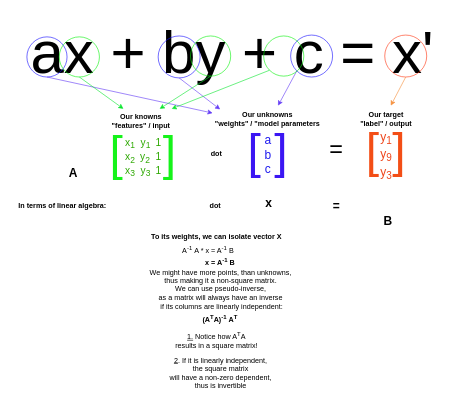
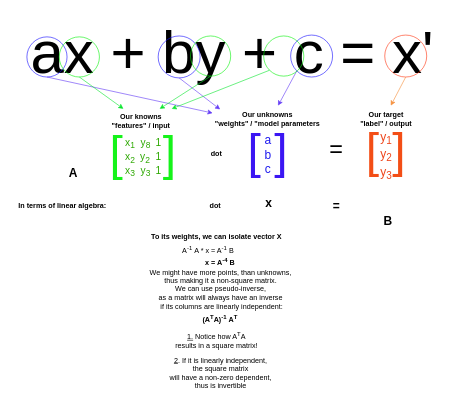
node "y1 y9 y3": label "y1 y9 y3" -> "y1 y2 y3"
node "x1 y1 1 x2 y2 1 x3 y3 1": label "x1 y1 1 x2 y2 1 x3 y3 1" -> "x1 y8 1 x2 y2 1 x3 y3 1"
node "x = A-1 B": label "x = A-1 B" -> "x = A-4 B"
